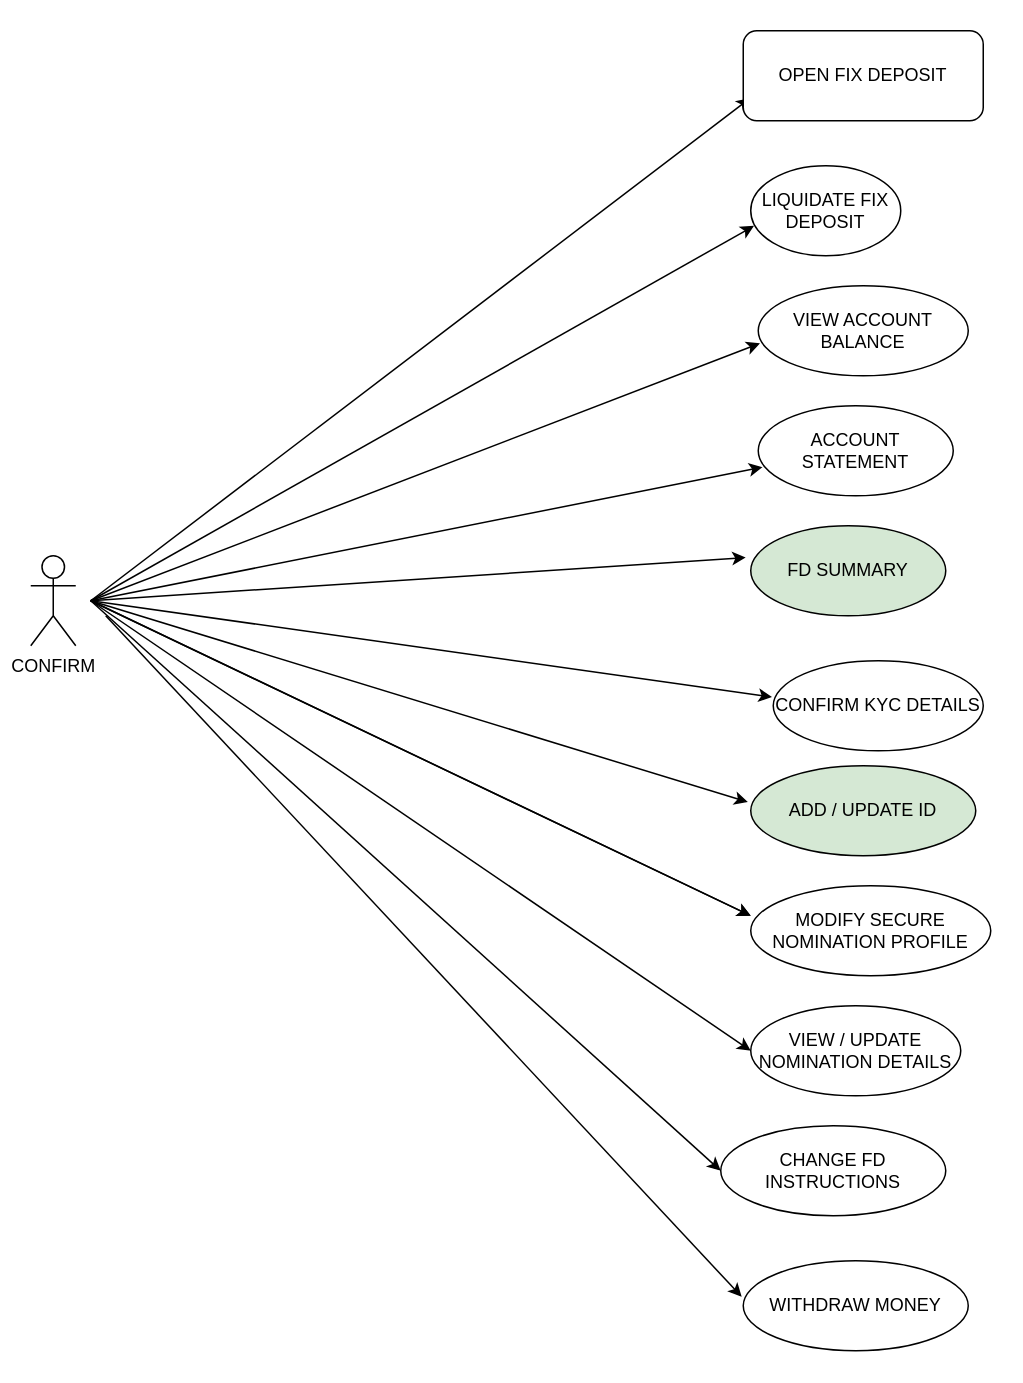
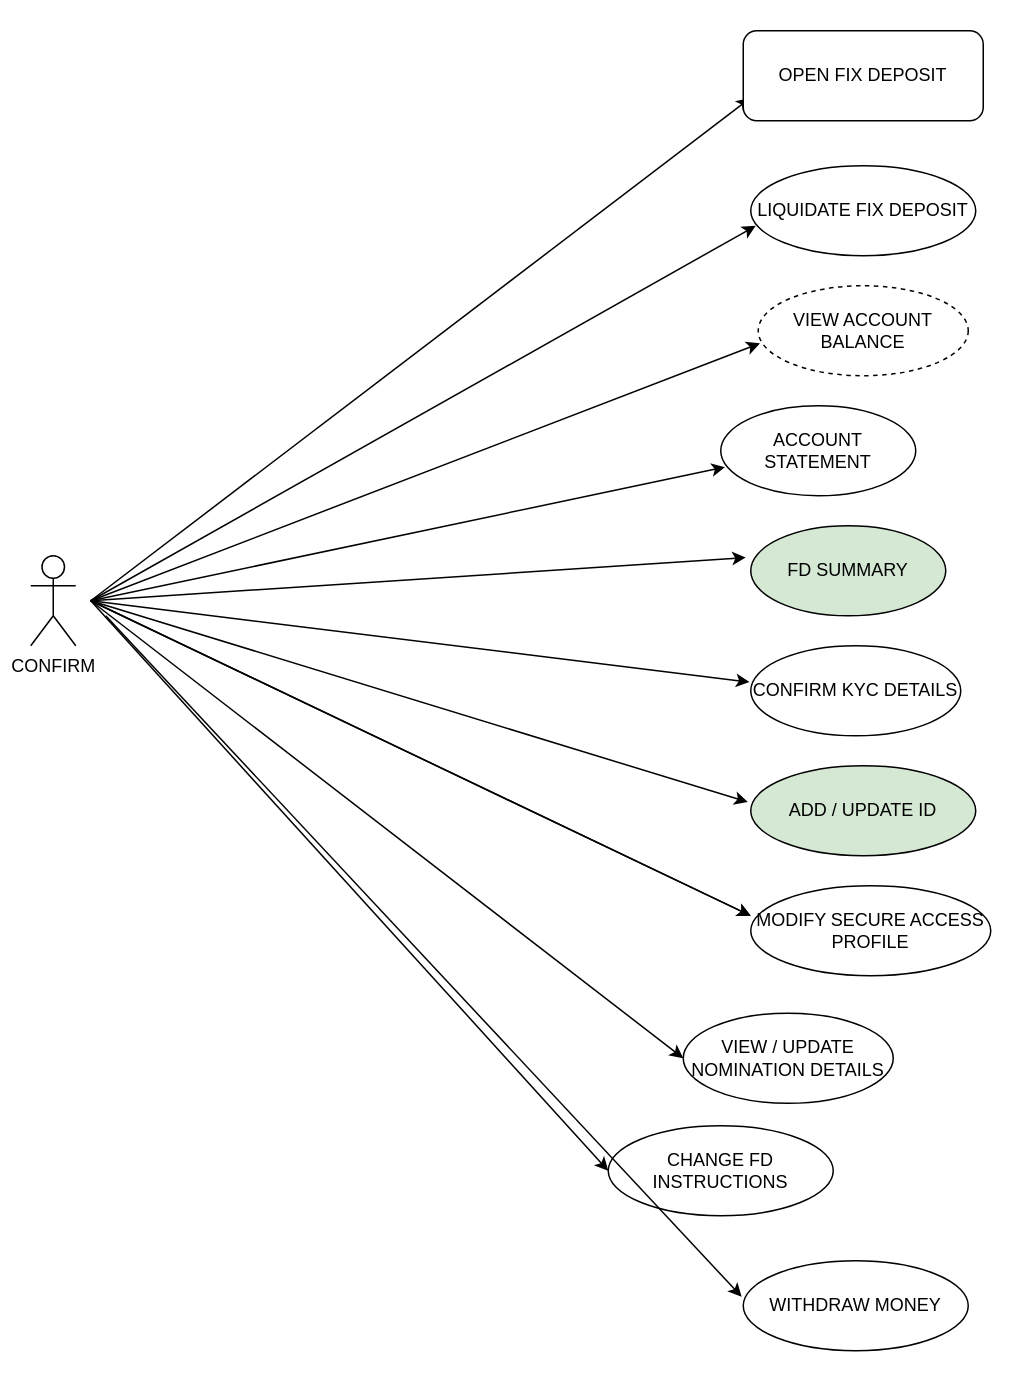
node "LIQUIDATE FIX DEPOSIT": size 150x90 -> 225x90
node "VIEW ACCOUNT BALANCE": style solid -> dashed
node "ACCOUNT STATEMENT": moved (856, 451) -> (818, 451)
node "CONFIRM KYC DETAILS": moved (878, 706) -> (856, 691)
node "MODIFY SECURE NOMINATION PROFILE": label "MODIFY SECURE NOMINATION PROFILE" -> "MODIFY SECURE ACCESS PROFILE"
node "VIEW / UPDATE NOMINATION DETAILS": moved (856, 1051) -> (788, 1058)
node "CHANGE FD INSTRUCTIONS": moved (833, 1171) -> (721, 1171)
